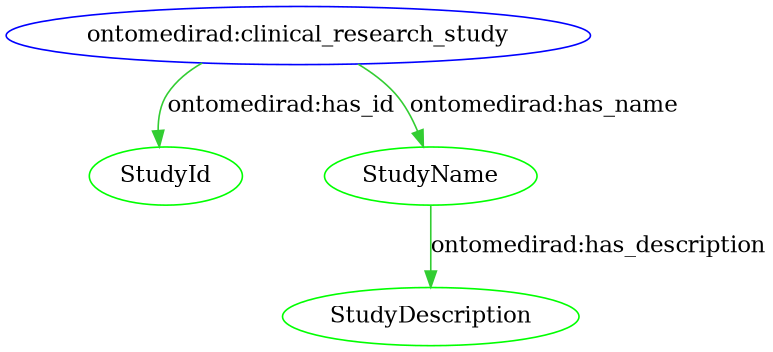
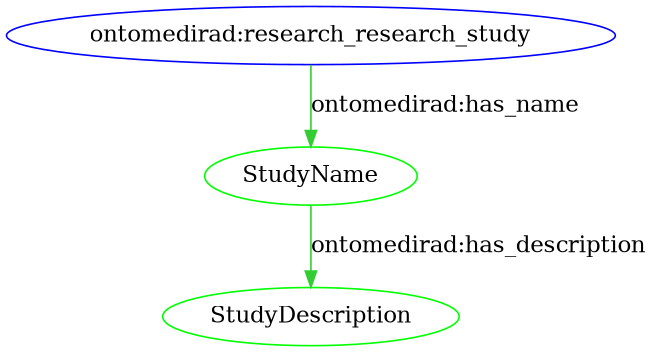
node "ontomedirad:clinical_research_study": label "ontomedirad:clinical_research_study" -> "ontomedirad:research_research_study"
node "StudyId": removed
